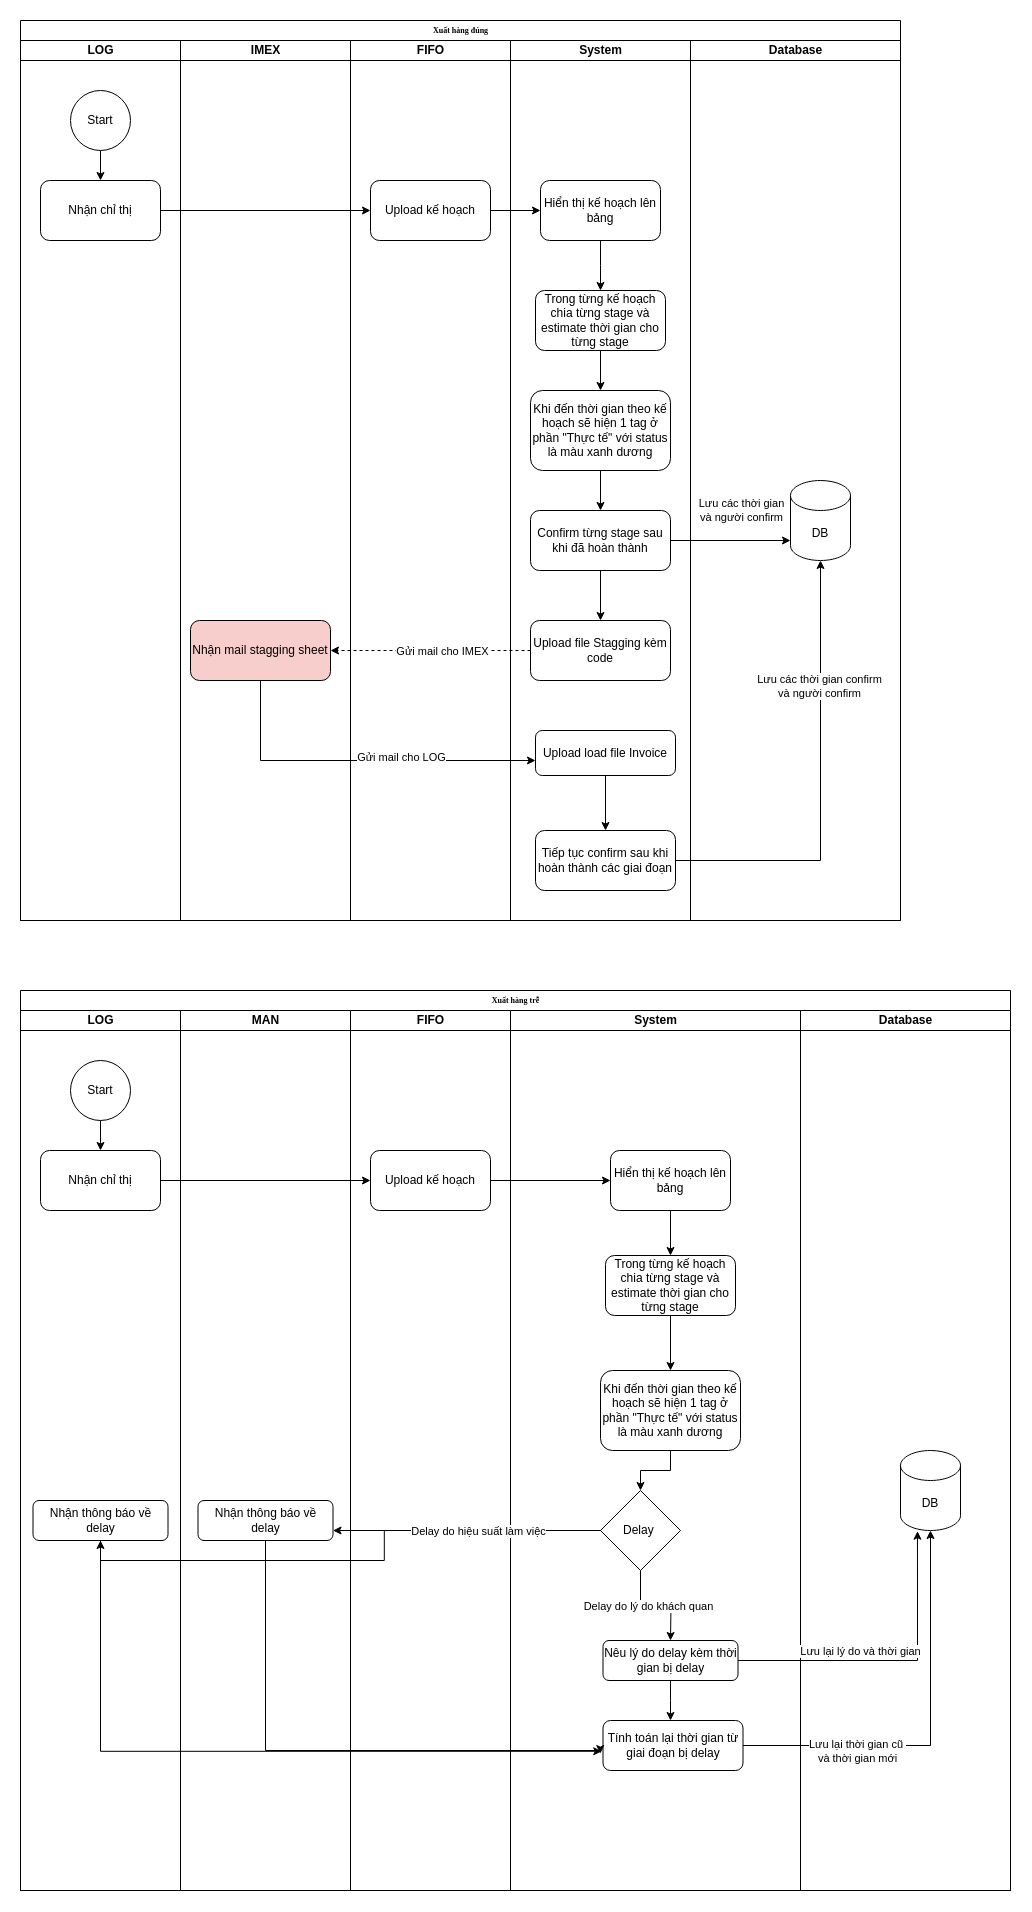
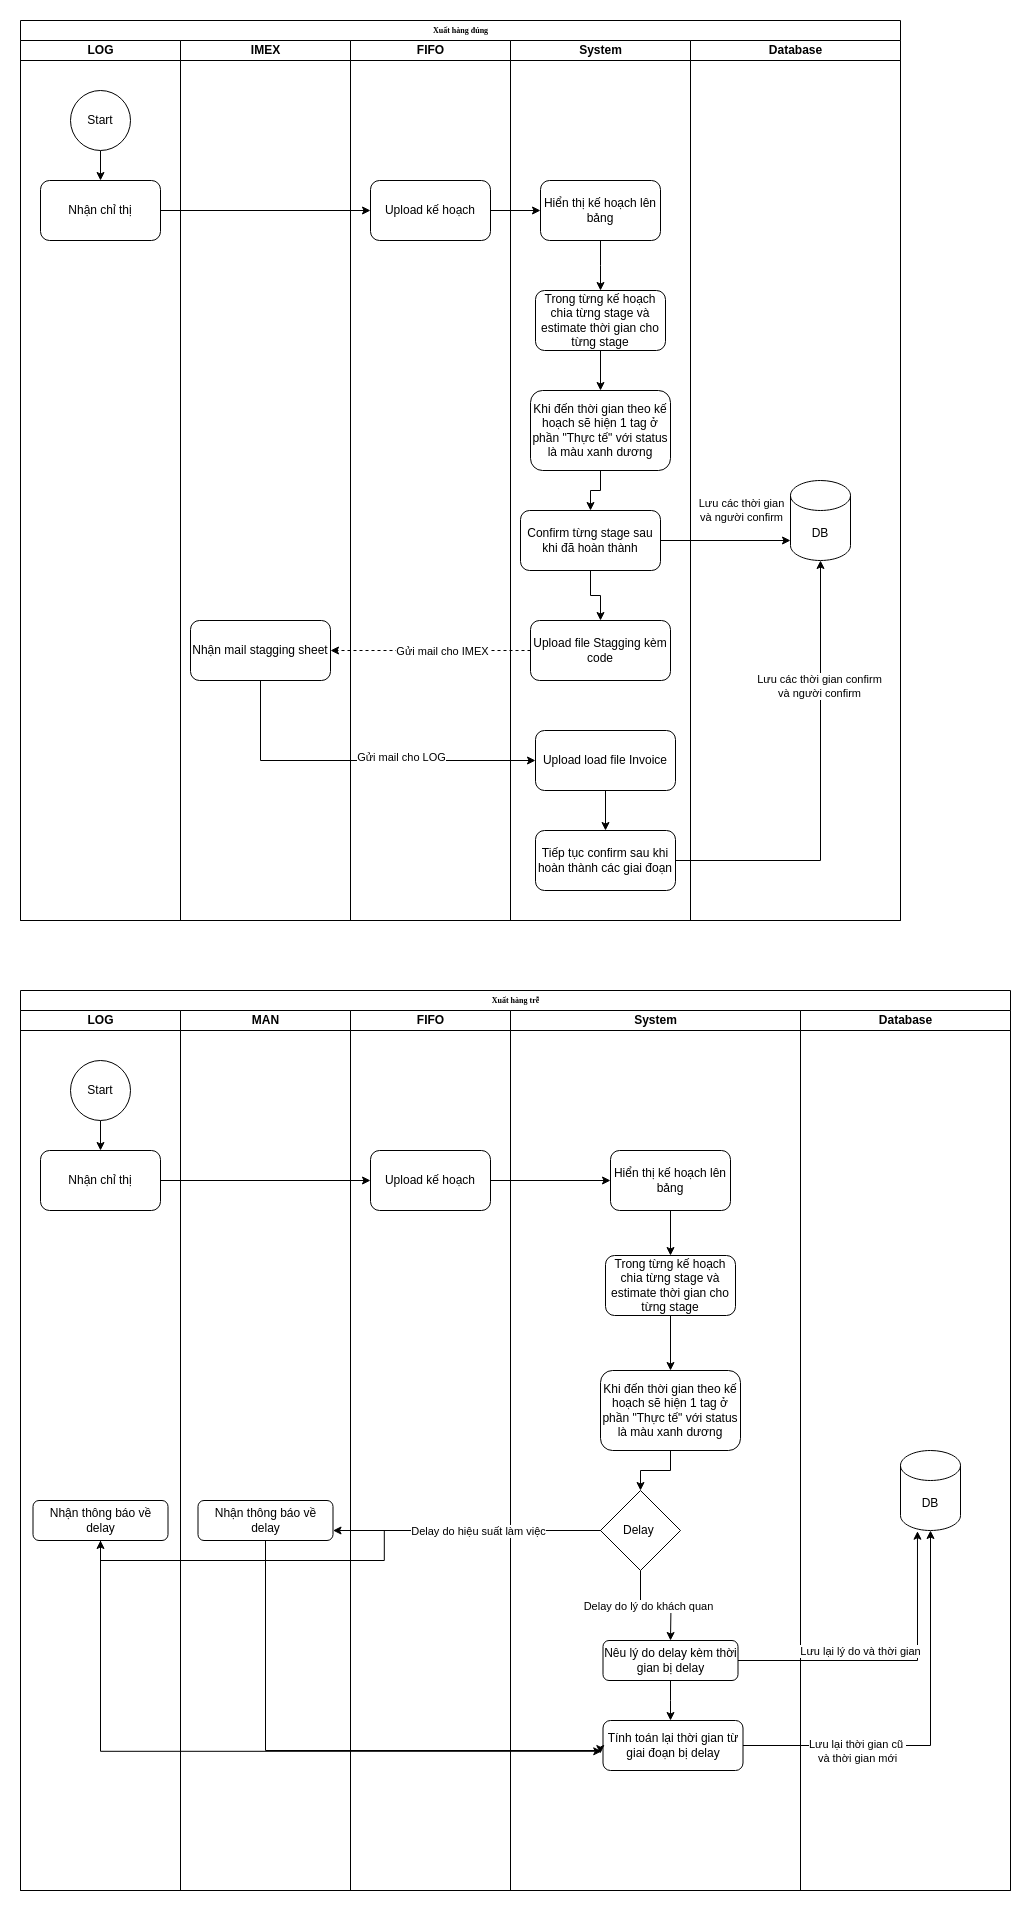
node "Confirm từng stage sau khi đã hoàn thành": moved (601, 541) -> (591, 541)
node "Nhận mail stagging sheet": fillcolor #f8cecc -> #ffffff
node "Upload load file Invoice": size 140x45 -> 140x60
